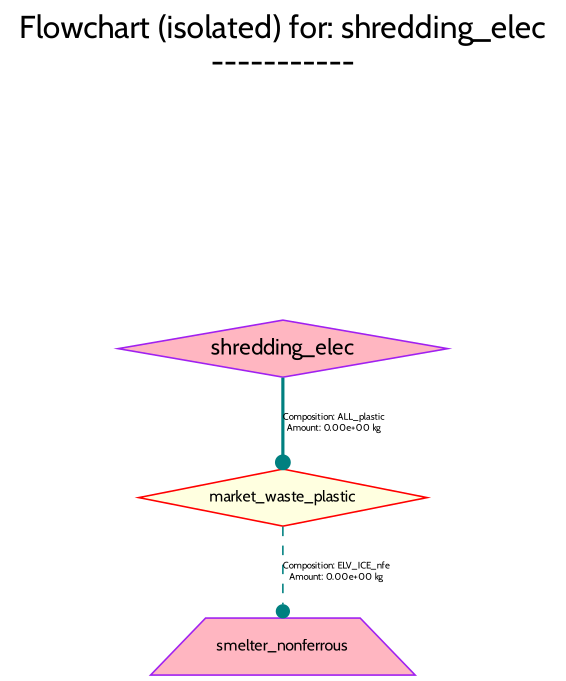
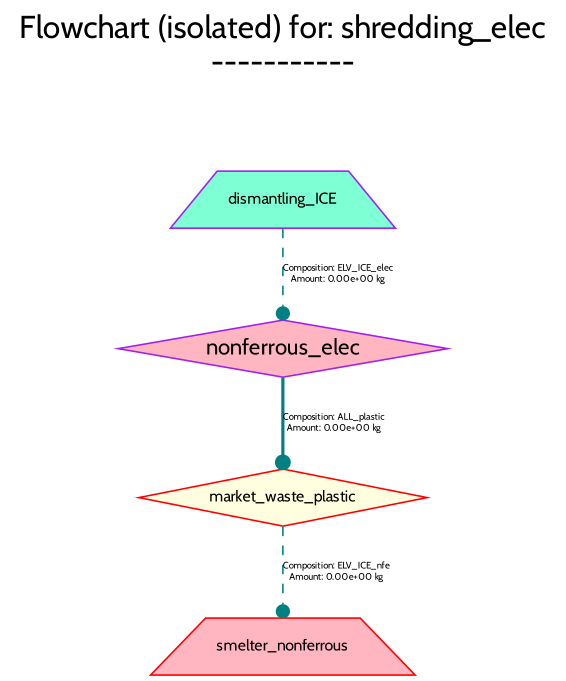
node "dismantling_ICE": added
node "shredding_elec": label "shredding_elec" -> "nonferrous_elec"
node "smelter_nonferrous": color purple -> red
